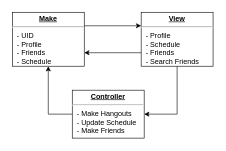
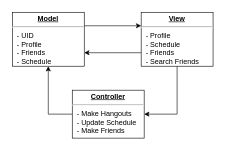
node "Make - UID - Profile - Friends - Schedule": label "Make - UID - Profile - Friends - Schedule" -> "Model - UID - Profile - Friends - Schedule"
